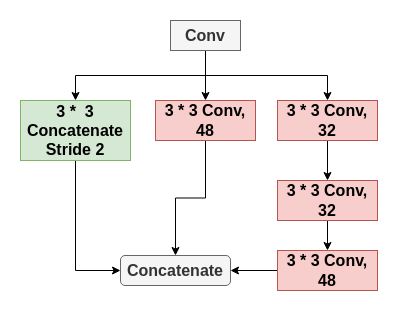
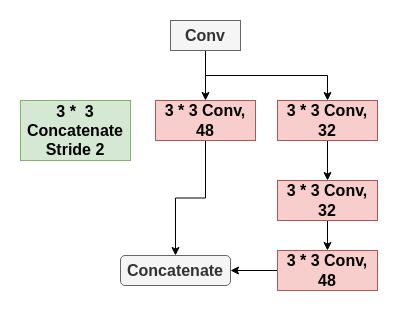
edge "Conv" -> "3 * 3 Concatenate Stride 2": removed
edge "3 * 3 Concatenate Stride 2" -> "Concatenate": removed
